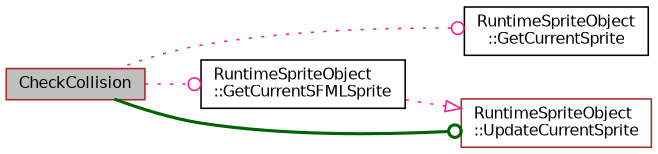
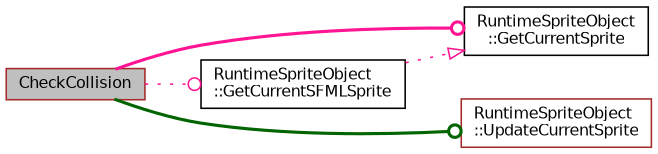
edge "CheckCollision" -> "RuntimeSpriteObject ::GetCurrentSprite": style dotted -> bold
edge "RuntimeSpriteObject ::GetCurrentSFMLSprite" -> "RuntimeSpriteObject ::UpdateCurrentSprite": now "RuntimeSpriteObject ::GetCurrentSFMLSprite" -> "RuntimeSpriteObject ::GetCurrentSprite"
